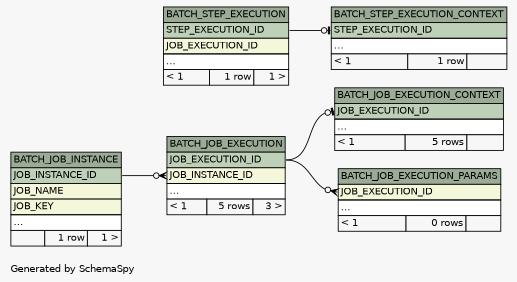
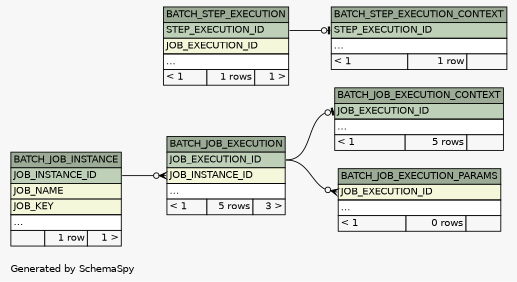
node "BATCH_STEP_EXECUTION": text "1 row" -> "1 rows"
